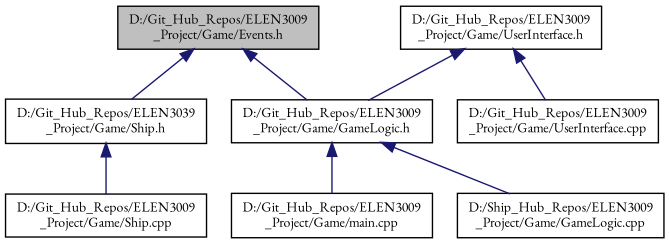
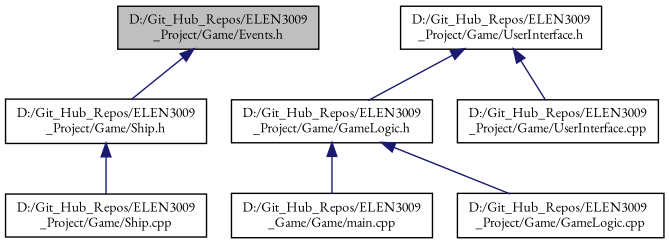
edge "D:/Git_Hub_Repos/ELEN3009 _Project/Game/GameLogic.h" -> "D:/Git_Hub_Repos/ELEN3009 _Project/Game/Events.h": removed
node "D:/Git_Hub_Repos/ELEN3039 _Project/Game/Ship.h": label "D:/Git_Hub_Repos/ELEN3039 _Project/Game/Ship.h" -> "D:/Git_Hub_Repos/ELEN3009 _Project/Game/Ship.h"
node "D:/Git_Hub_Repos/ELEN3009 _Project/Game/main.cpp": label "D:/Git_Hub_Repos/ELEN3009 _Project/Game/main.cpp" -> "D:/Git_Hub_Repos/ELEN3009 _Game/Game/main.cpp"
node "D:/Ship_Hub_Repos/ELEN3009 _Project/Game/GameLogic.cpp": label "D:/Ship_Hub_Repos/ELEN3009 _Project/Game/GameLogic.cpp" -> "D:/Git_Hub_Repos/ELEN3009 _Project/Game/GameLogic.cpp"
